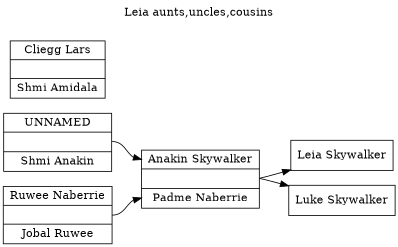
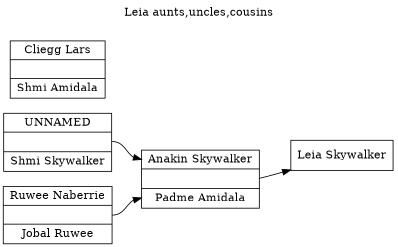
node "UNNAMED": text "Shmi Anakin" -> "Shmi Skywalker"
node "Anakin Skywalker": text "Padme Naberrie" -> "Padme Amidala"
node "Luke Skywalker": removed
